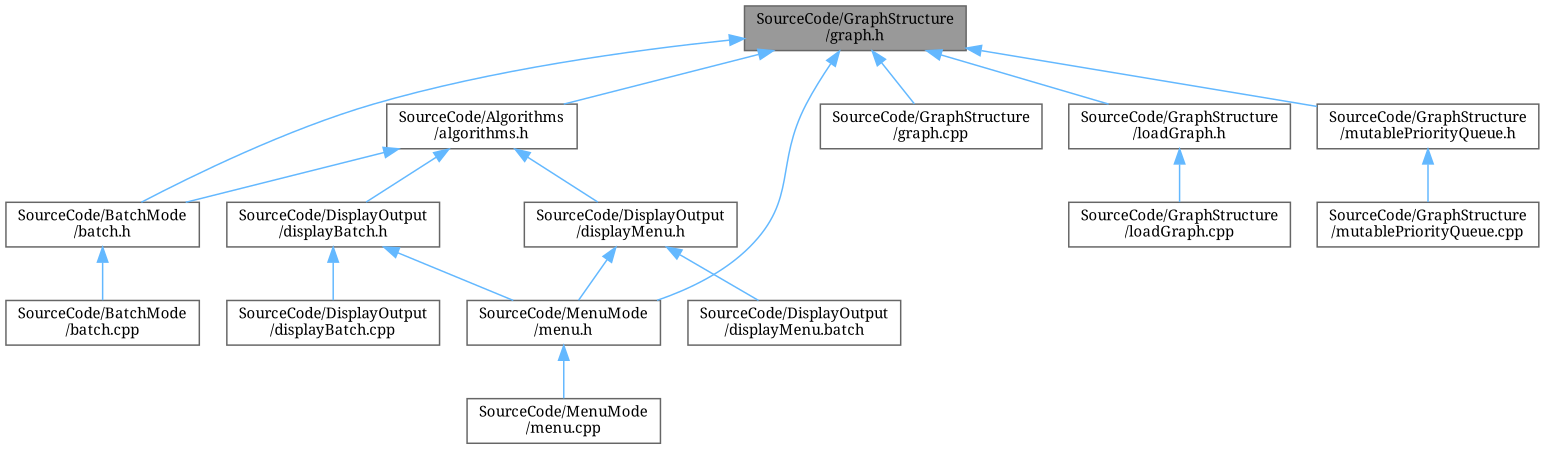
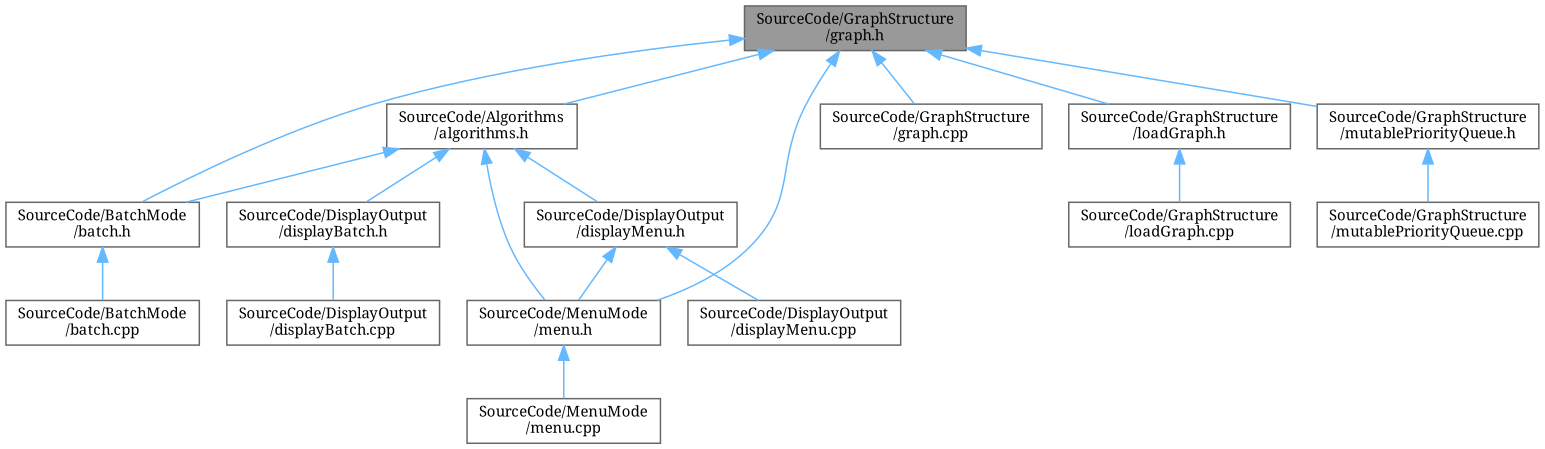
edge "SourceCode/MenuMode /menu.h" -> "SourceCode/DisplayOutput /displayBatch.h": now "SourceCode/MenuMode /menu.h" -> "SourceCode/Algorithms /algorithms.h"
node "SourceCode/DisplayOutput /displayMenu.batch": label "SourceCode/DisplayOutput /displayMenu.batch" -> "SourceCode/DisplayOutput /displayMenu.cpp"
